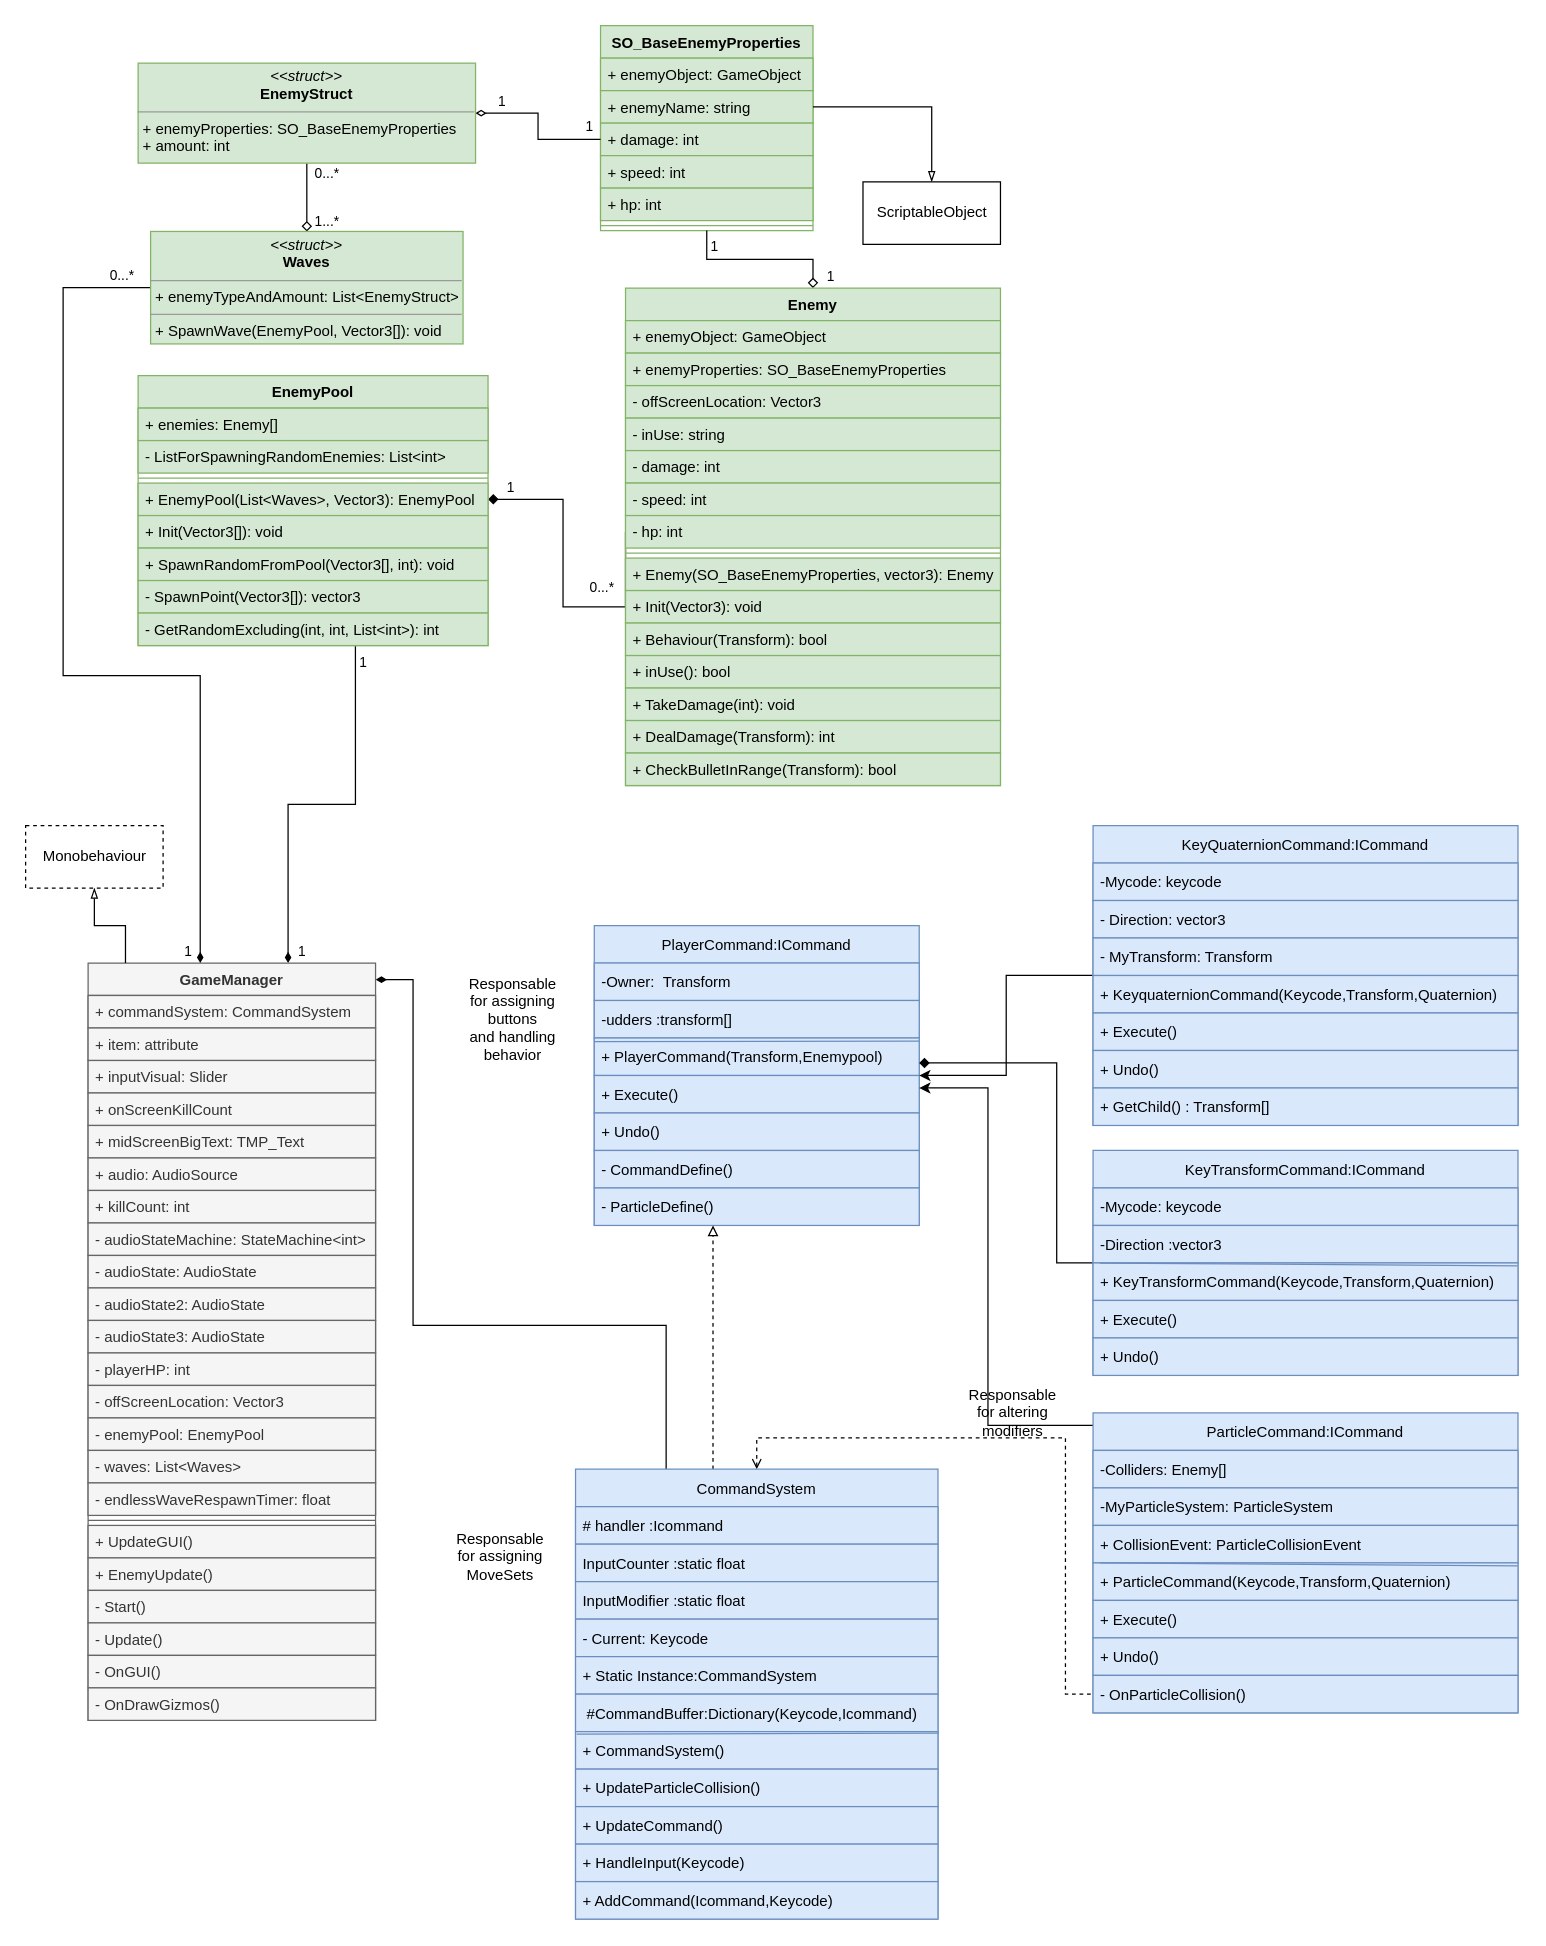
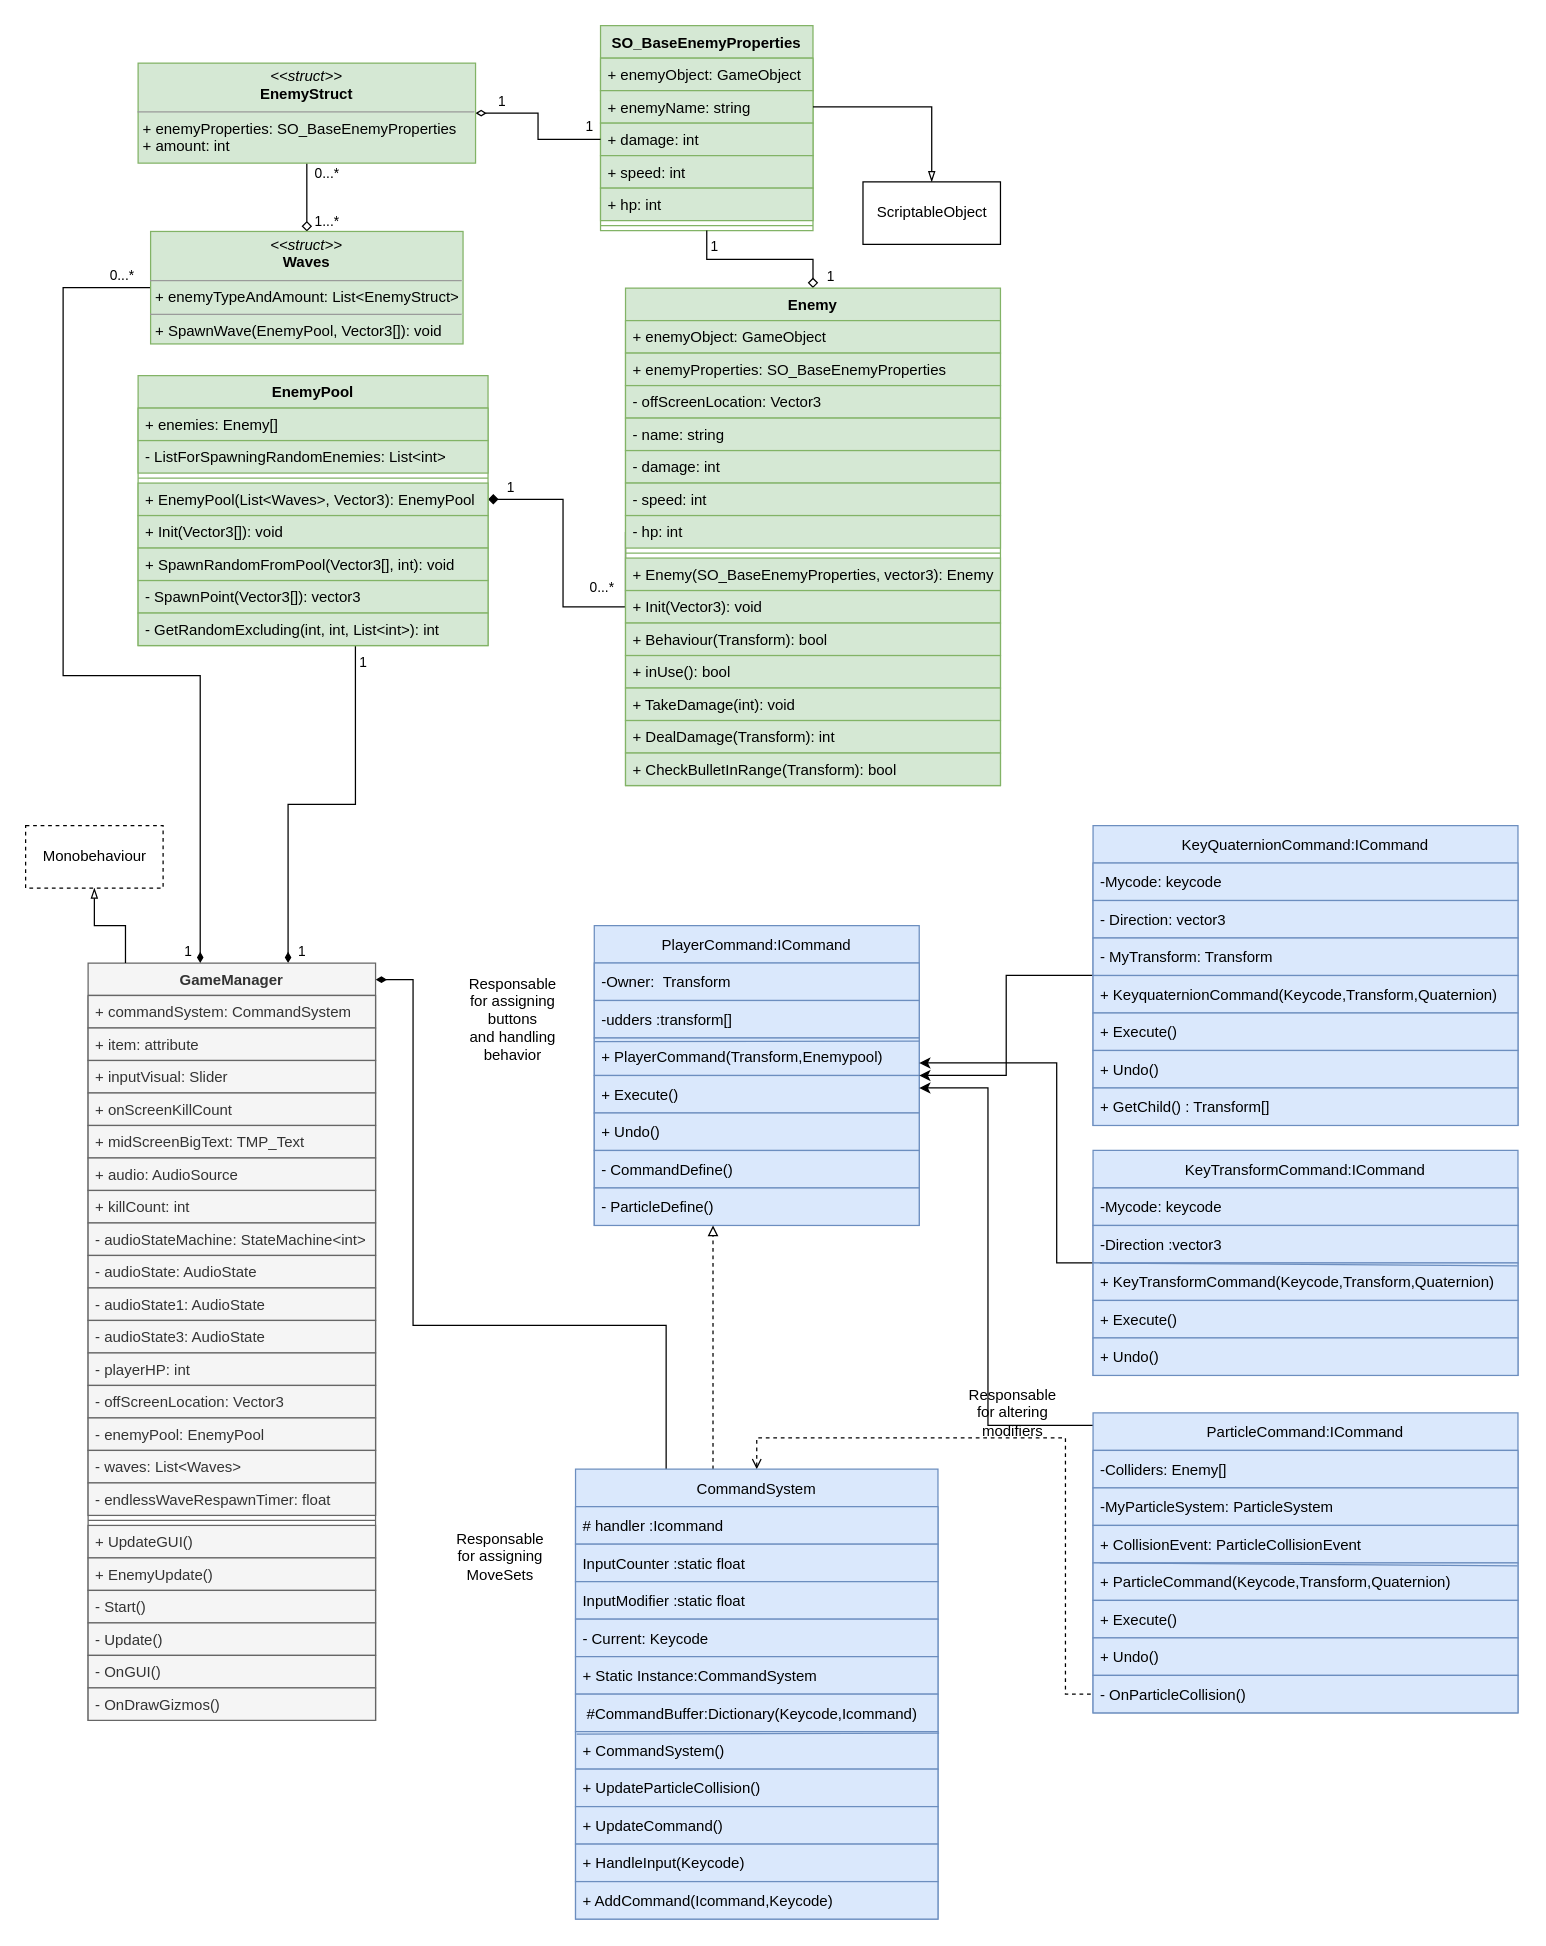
node "- inUse: string": label "- inUse: string" -> "- name: string"
edge "KeyTransformCommand:ICommand" -> "PlayerCommand:ICommand": arrowhead diamond -> classic
node "- audioState2: AudioState": label "- audioState2: AudioState" -> "- audioState1: AudioState"
